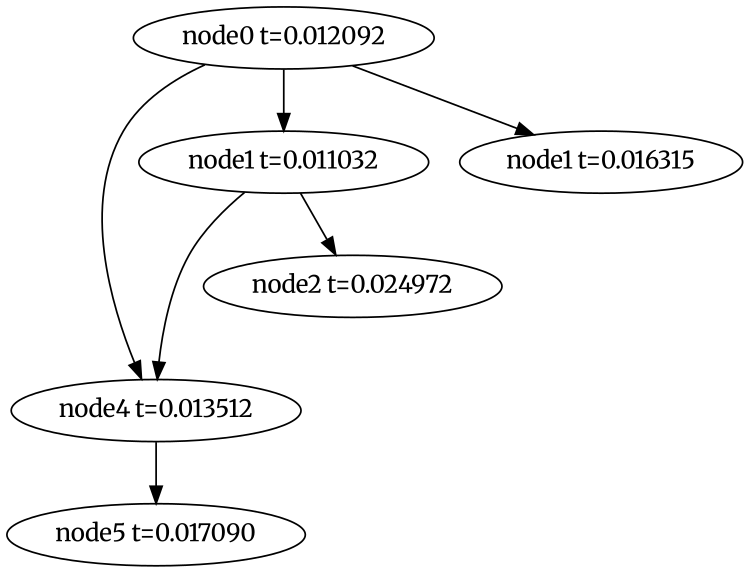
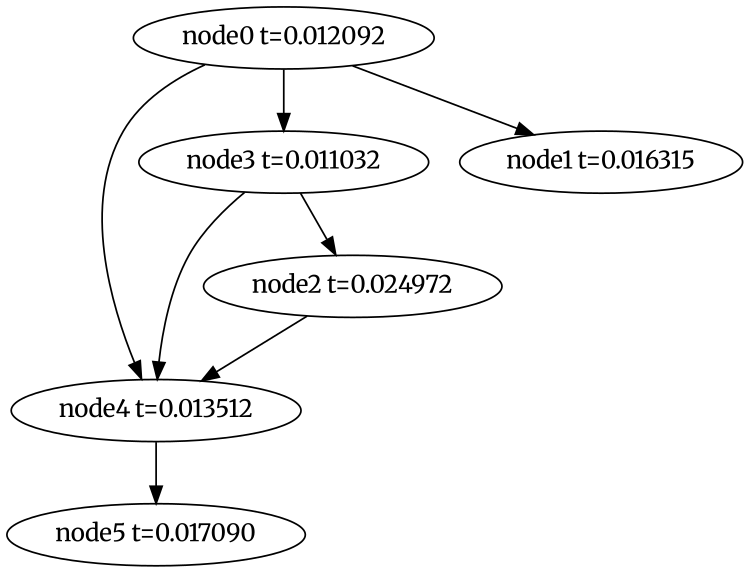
node "node1 t=0.011032": label "node1 t=0.011032" -> "node3 t=0.011032"
edge "node2 t=0.024972" -> "node4 t=0.013512": added
